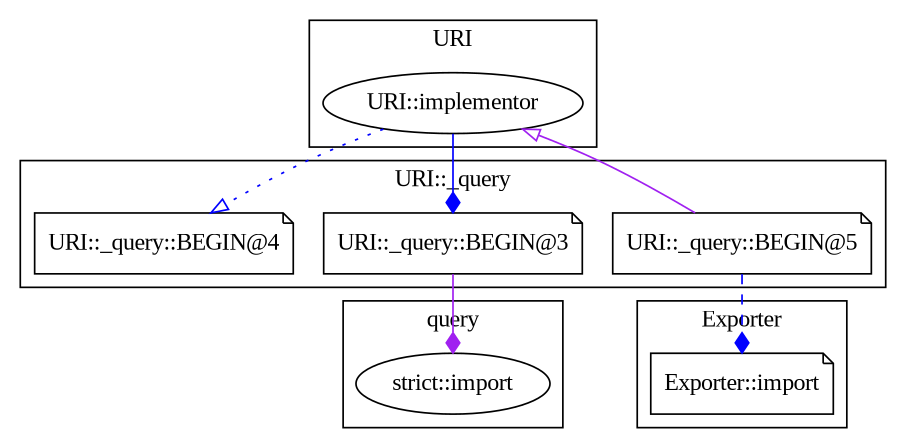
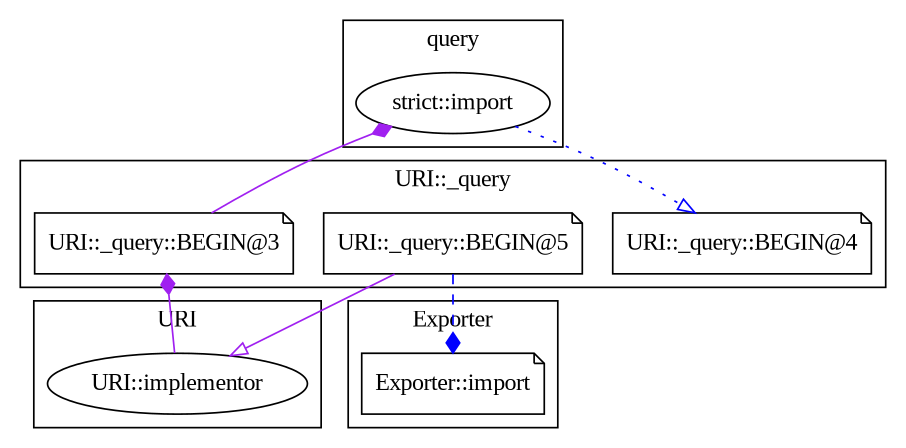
edge "URI::implementor" -> "URI::_query::BEGIN@3": color blue -> purple
edge "URI::implementor" -> "URI::_query::BEGIN@4": now "strict::import" -> "URI::_query::BEGIN@4"
